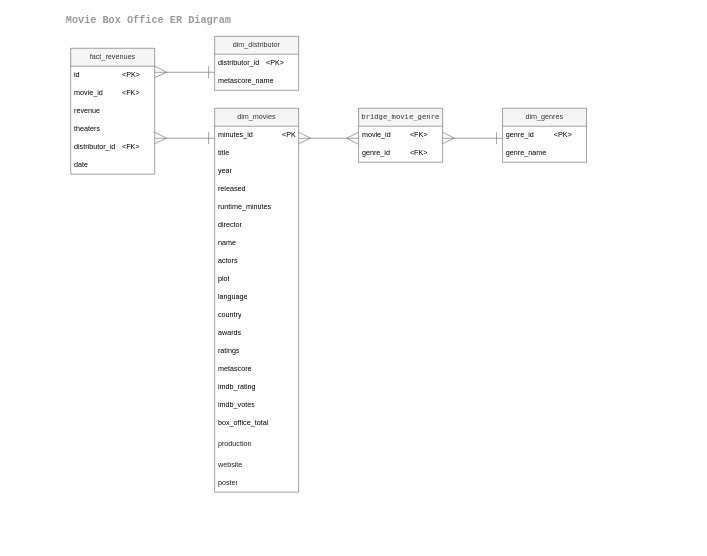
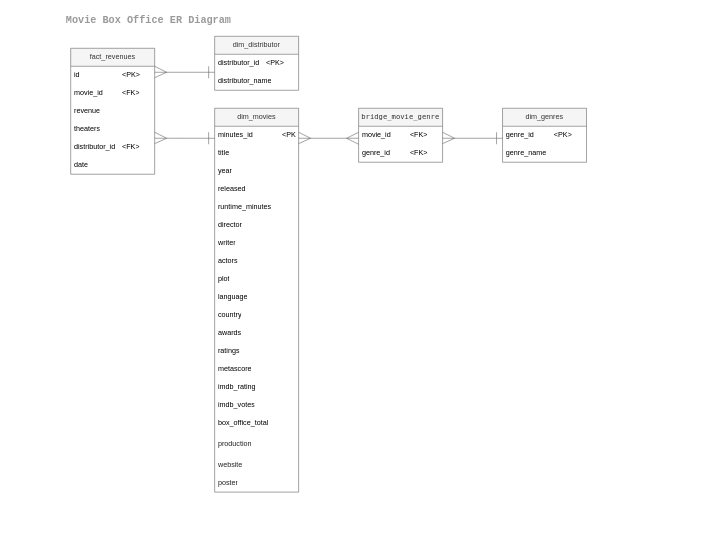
node "metascore_name": label "metascore_name" -> "distributor_name"
node "name": label "name" -> "writer"
